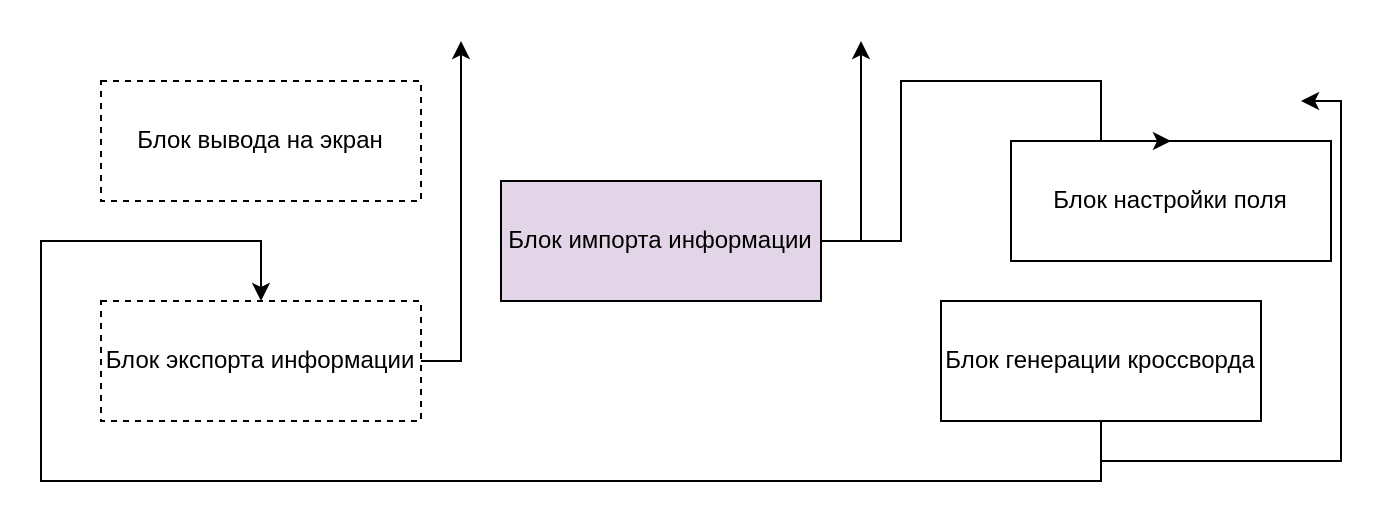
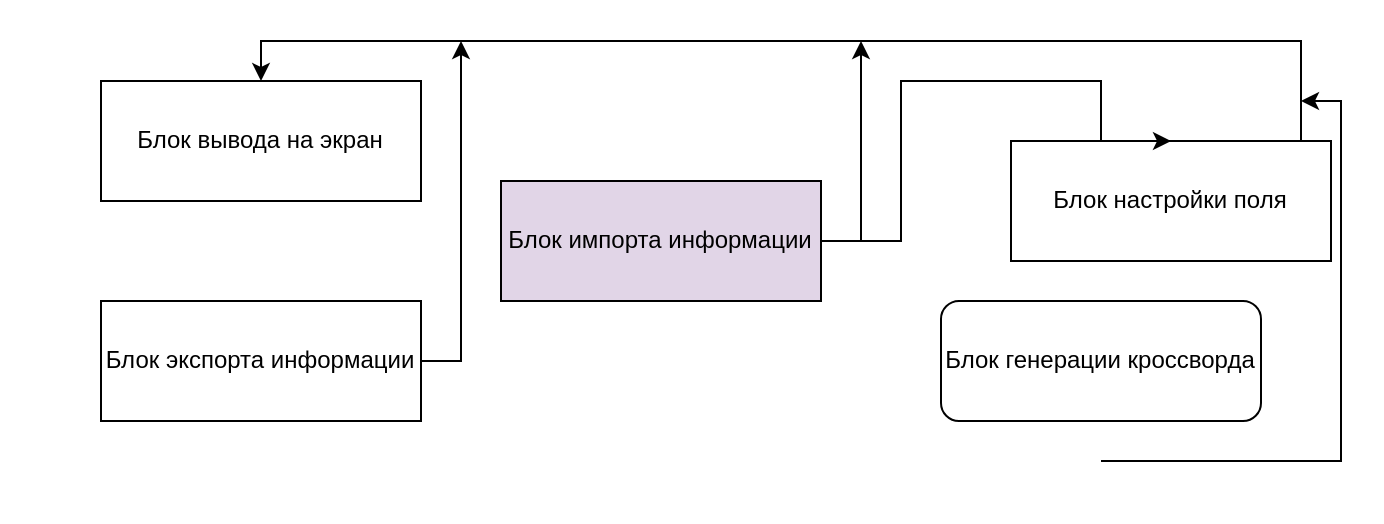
edge "Блок настройки поля" -> "Блок вывода на экран": added
node "Блок вывода на экран": style dashed -> solid
node "Блок экспорта информации": style dashed -> solid
node "Блок генерации кроссворда": shape rectangle -> rounded rectangle
edge "Блок генерации кроссворда" -> "Блок экспорта информации": removed
